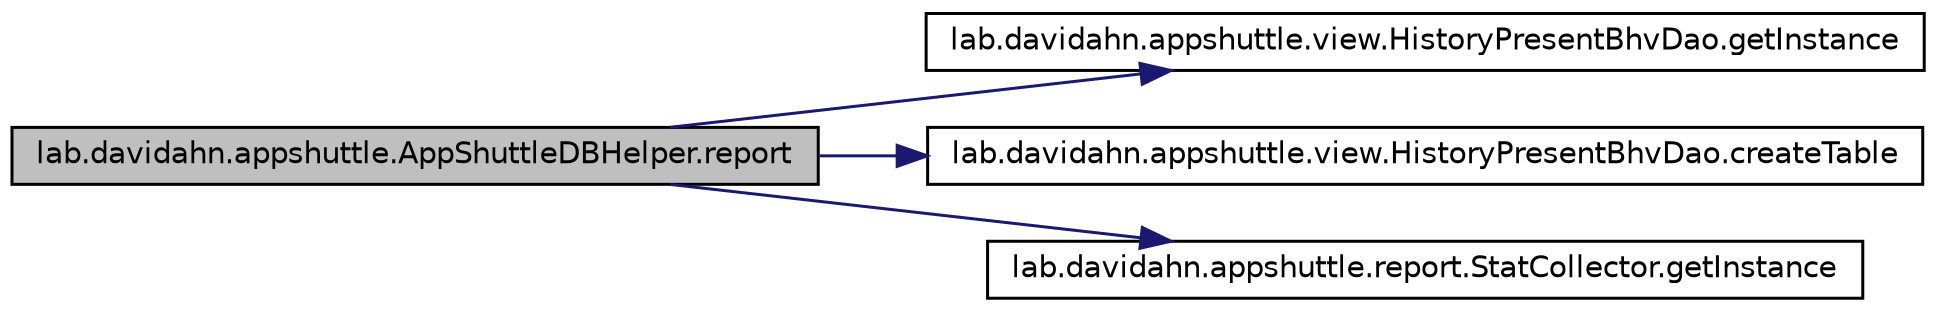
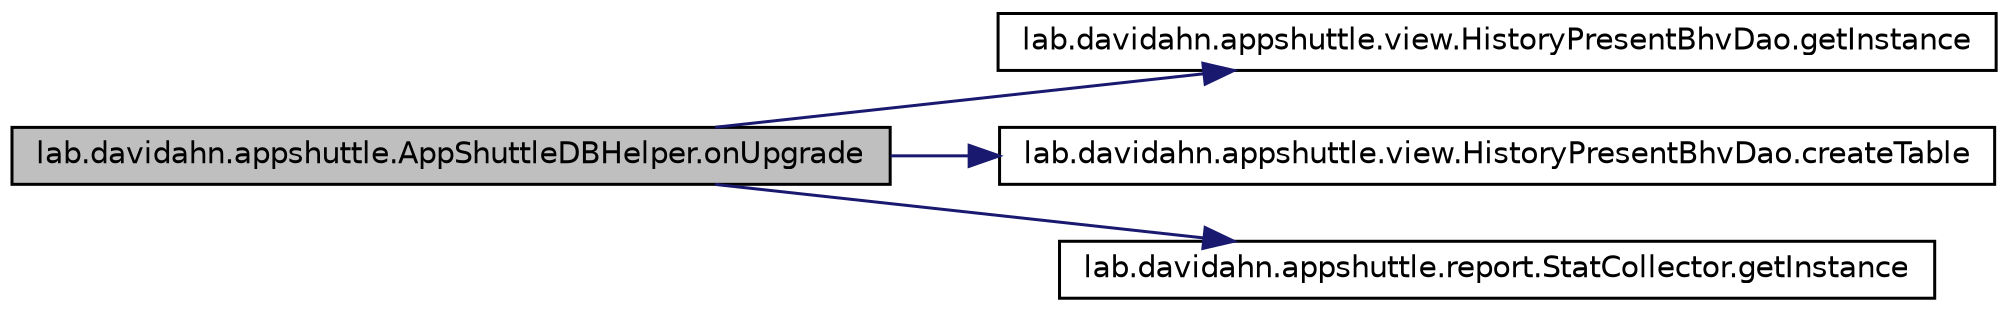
node "lab.davidahn.appshuttle.AppShuttleDBHelper.report": label "lab.davidahn.appshuttle.AppShuttleDBHelper.report" -> "lab.davidahn.appshuttle.AppShuttleDBHelper.onUpgrade"
